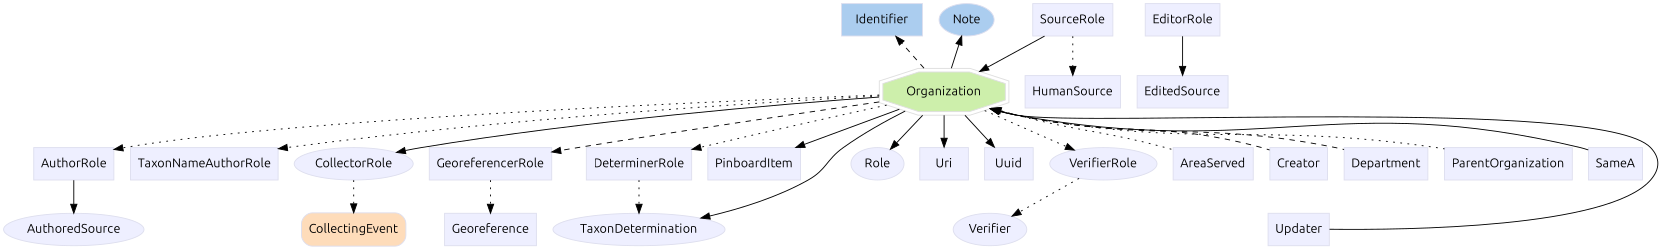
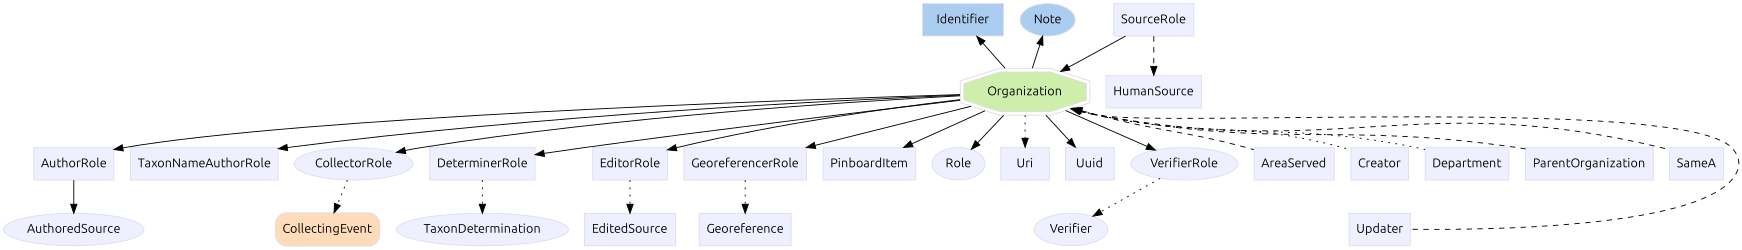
edge "SourceRole" -> "HumanSource": style dotted -> dashed
edge "EditorRole" -> "EditedSource": style solid -> dotted
edge "Organization" -> "Identifier": style dashed -> solid
edge "Organization" -> "AuthorRole": style dotted -> solid
edge "Organization" -> "TaxonNameAuthorRole": style dotted -> solid
edge "Updater" -> "Organization": style solid -> dashed
edge "Organization" -> "GeoreferencerRole": style dashed -> solid
edge "Organization" -> "DeterminerRole": style dotted -> solid
edge "Organization" -> "Uri": style solid -> dotted
edge "SameA" -> "Organization": style solid -> dashed
edge "Organization" -> "VerifierRole": style dotted -> solid
edge "Creator" -> "Organization": style dashed -> dotted
edge "Department" -> "Organization": style dashed -> dotted
edge "AreaServed" -> "Organization": style dotted -> dashed
edge "ParentOrganization" -> "Organization": style dotted -> dashed
edge "Organization" -> "TaxonDetermination": now "Organization" -> "EditorRole"
